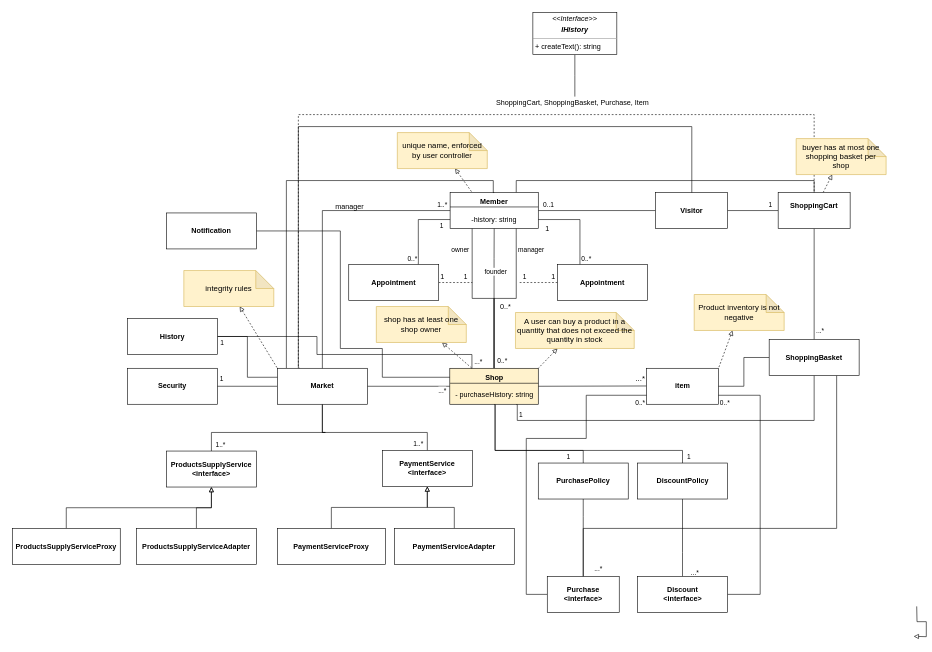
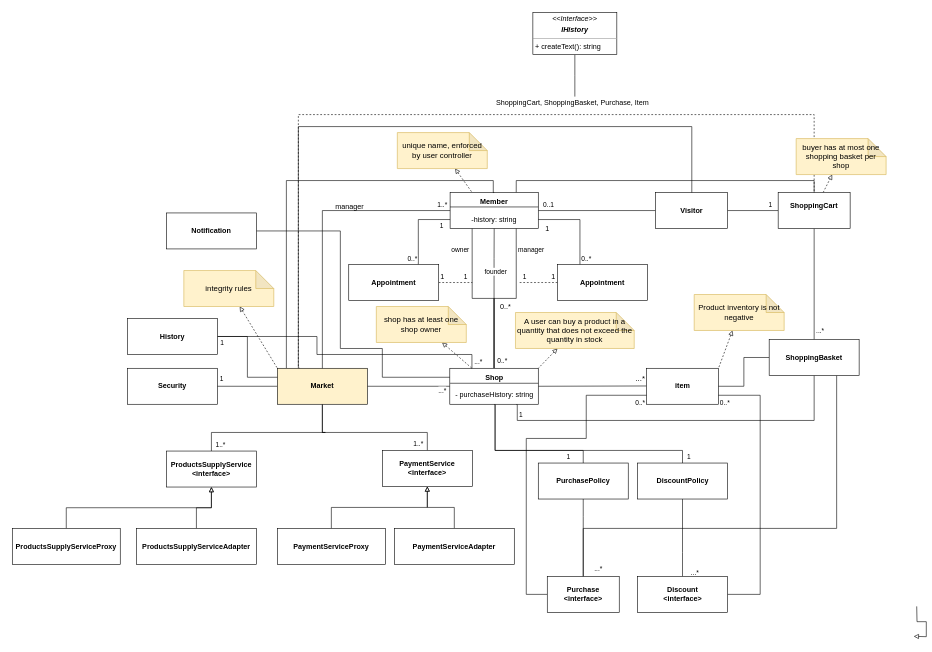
node "Market": fillcolor #ffffff -> #fff2cc
node "Shop - purchaseHistory: string": fillcolor #fff2cc -> #ffffff
